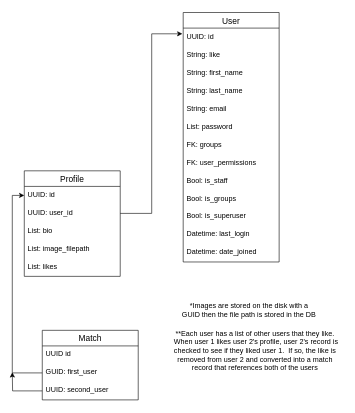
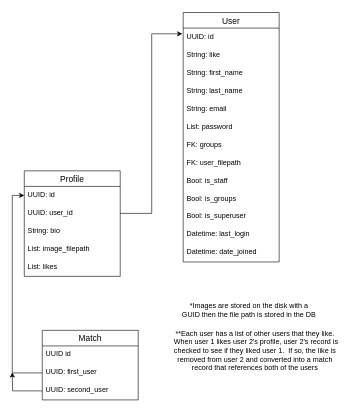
node "FK: user_permissions": label "FK: user_permissions" -> "FK: user_filepath"
node "List: bio": label "List: bio" -> "String: bio"
node "GUID: first_user": label "GUID: first_user" -> "UUID: first_user"
